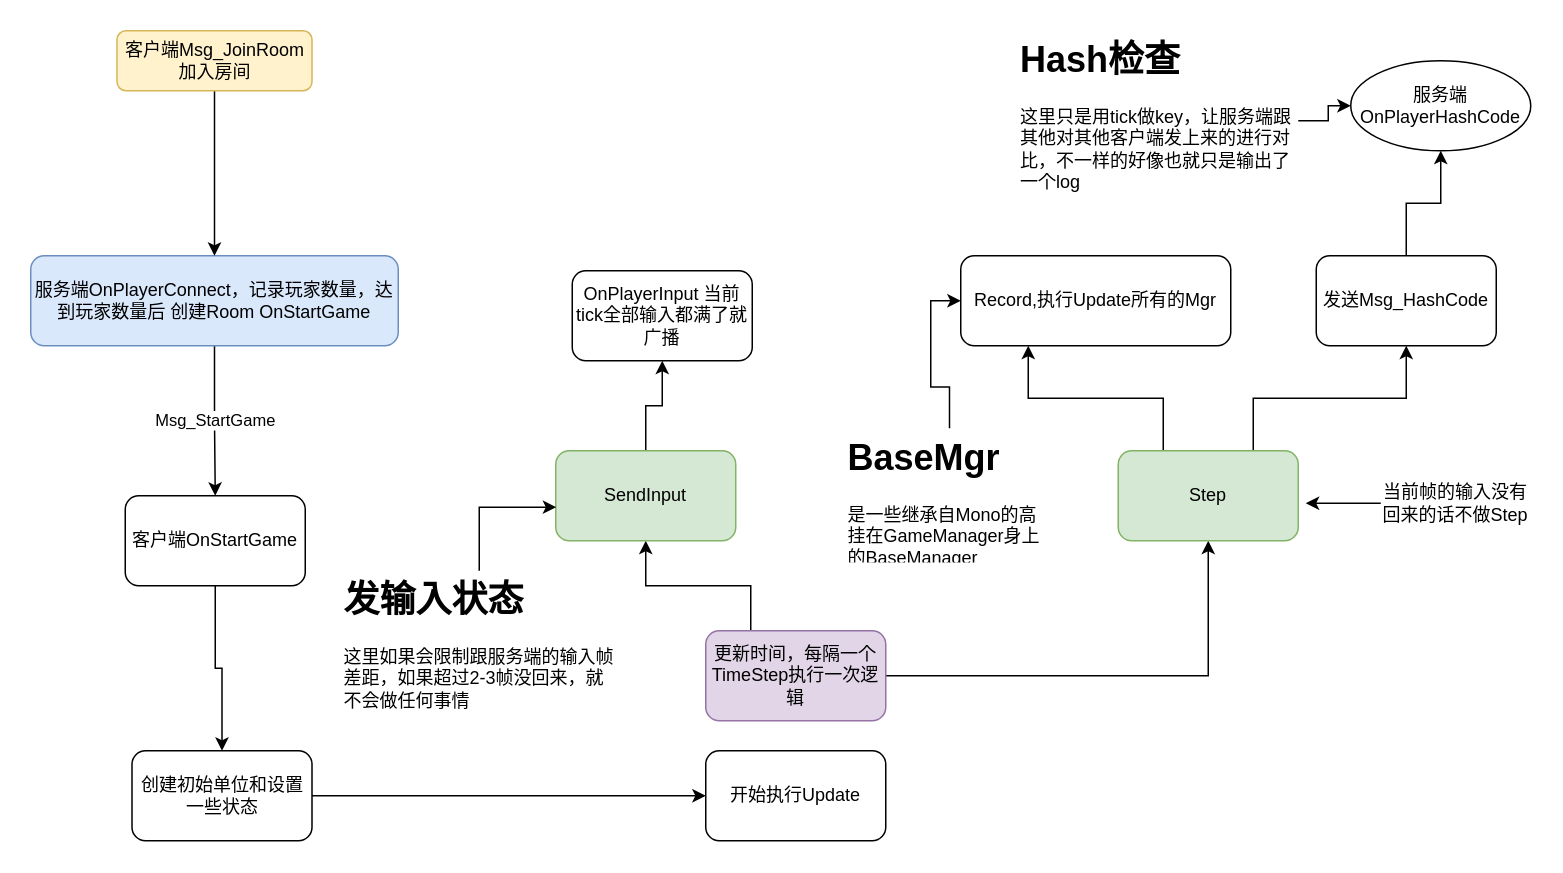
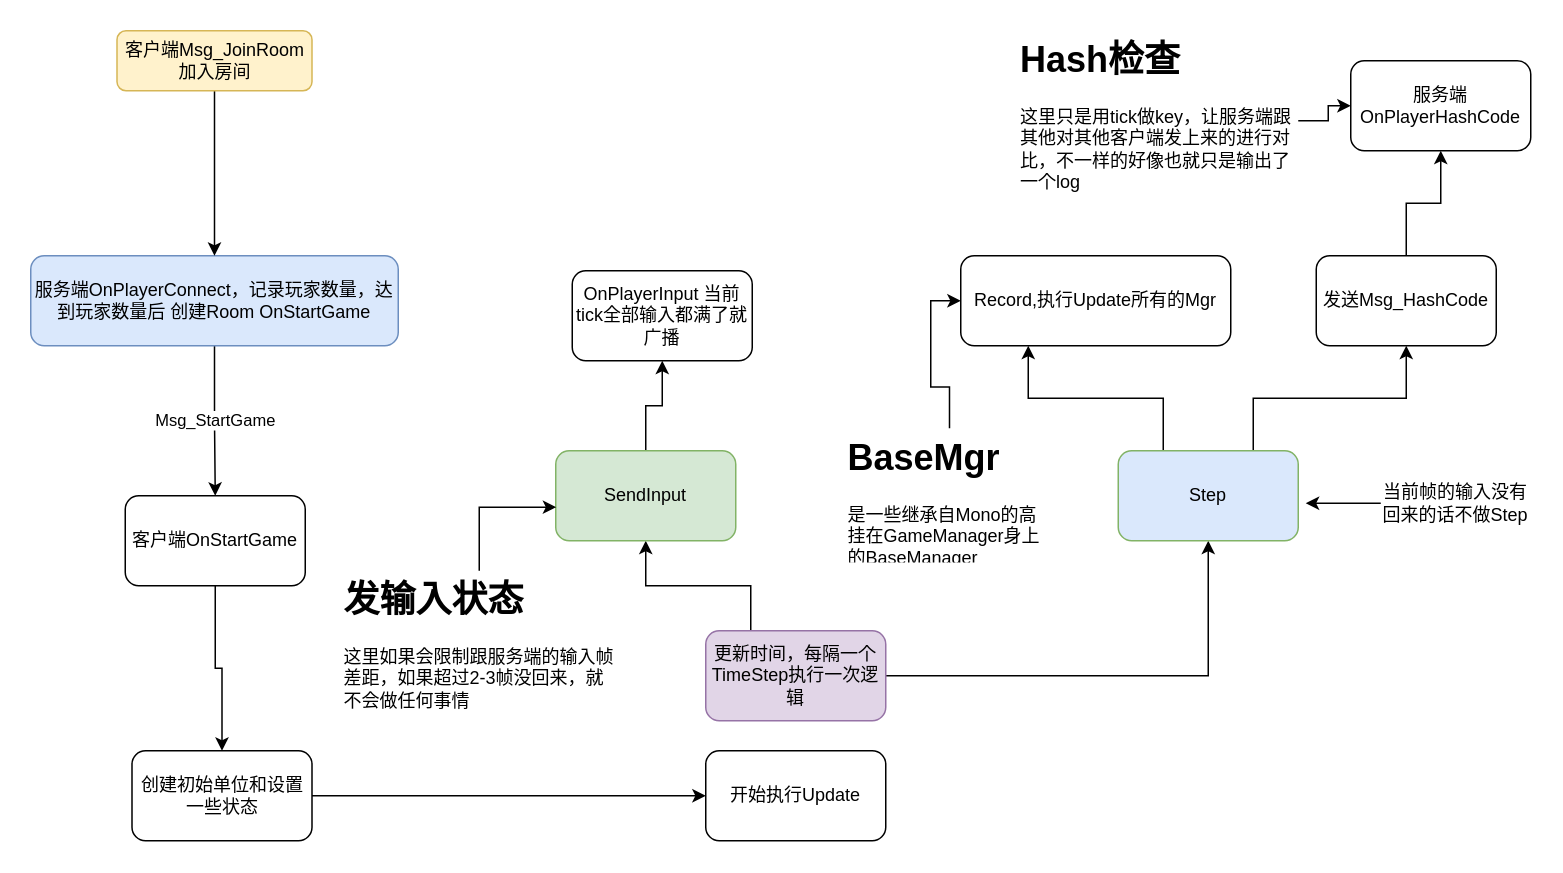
node "服务端OnPlayerHashCode": shape ellipse -> rounded rectangle
node "Step": fillcolor #d5e8d4 -> #dae8fc
